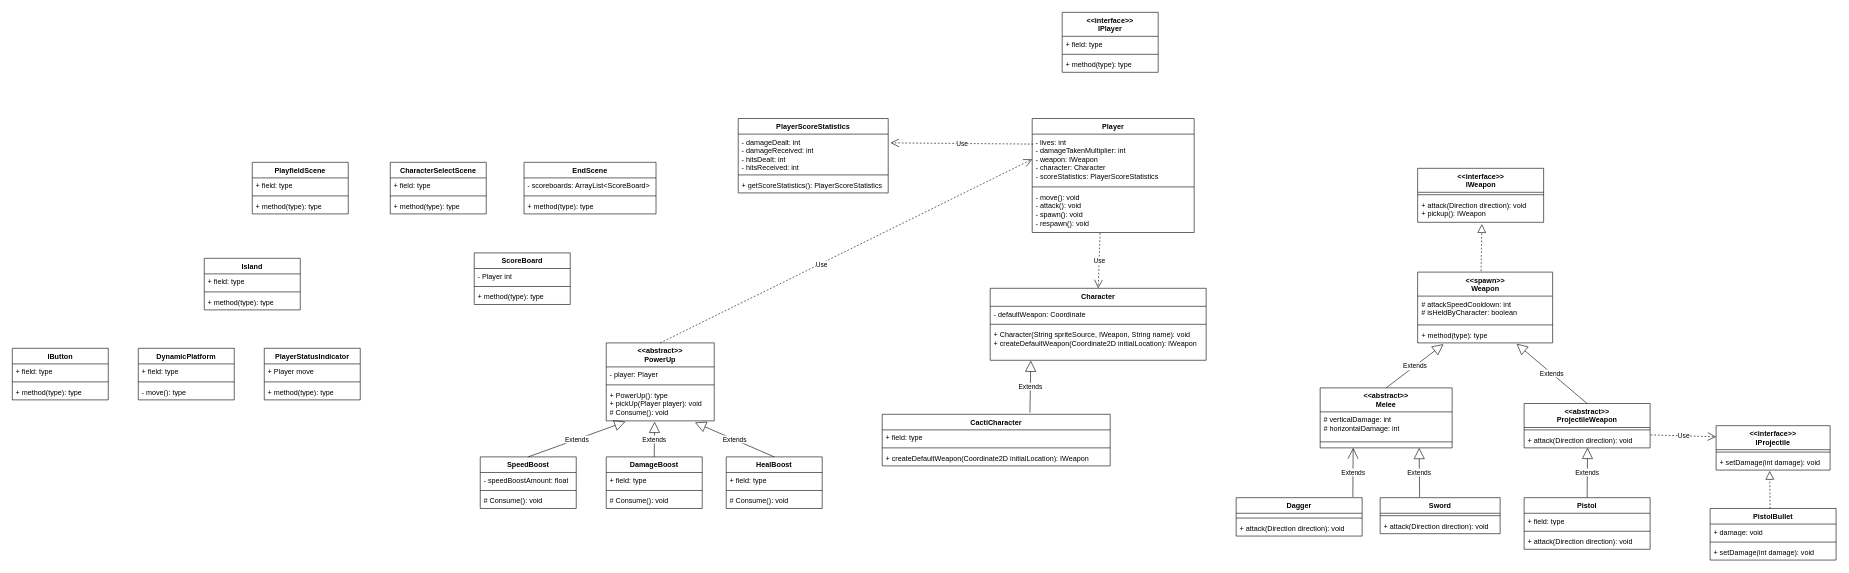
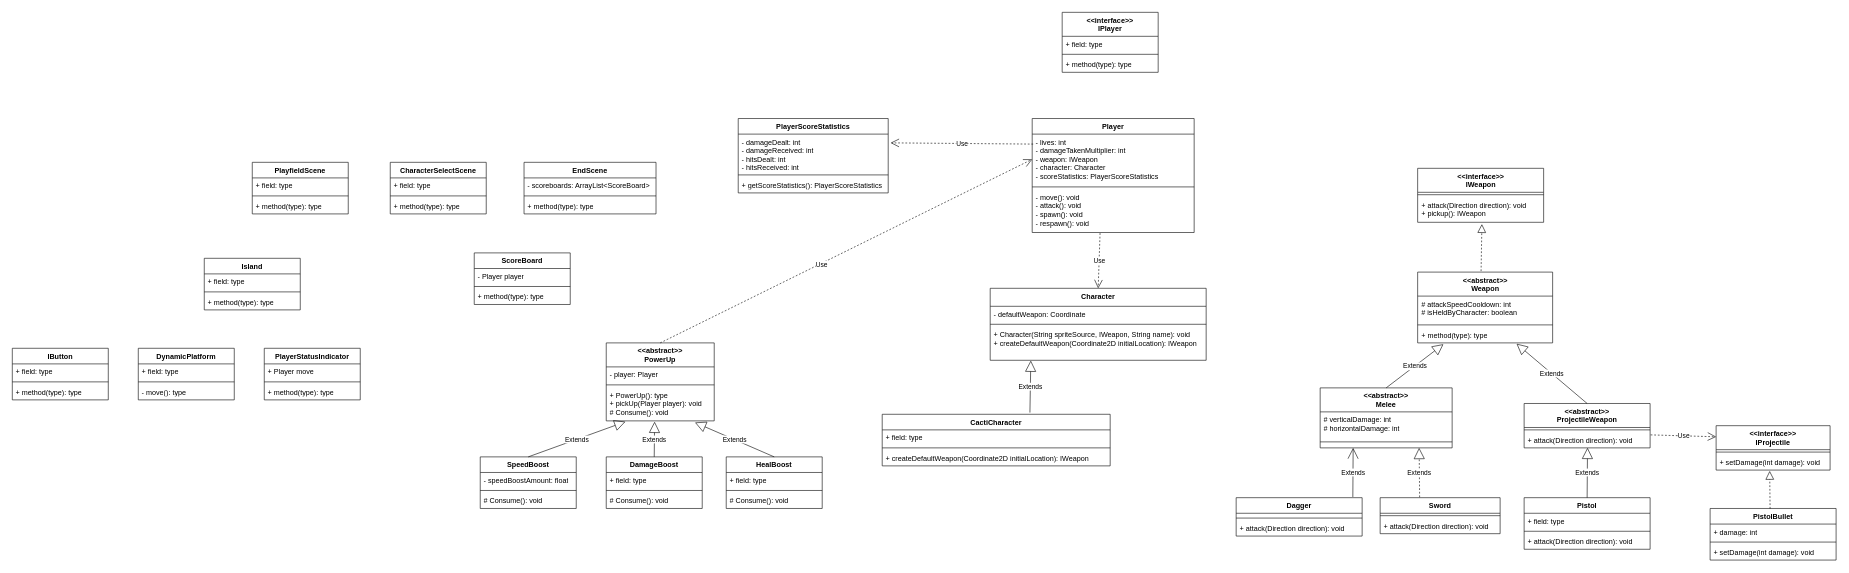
node "- Player int": label "- Player int" -> "- Player player"
node "<<spawn>> Weapon": label "<<spawn>> Weapon" -> "<<abstract>> Weapon"
edge "Sword" -> "<<abstract>> Melee": style solid -> dashed
node "+ damage: void": label "+ damage: void" -> "+ damage: int"
